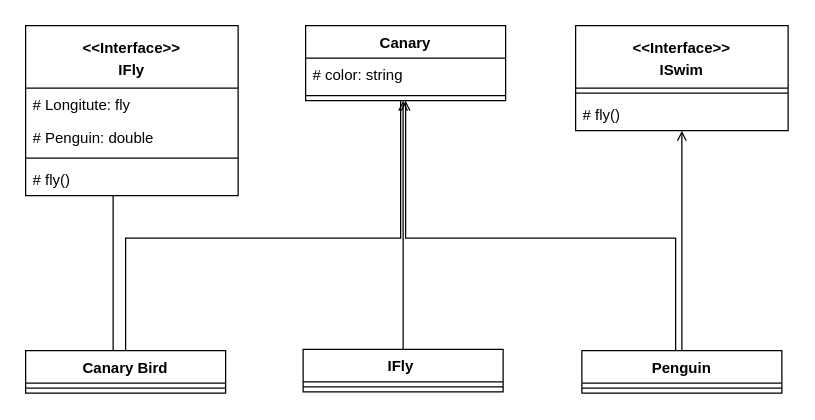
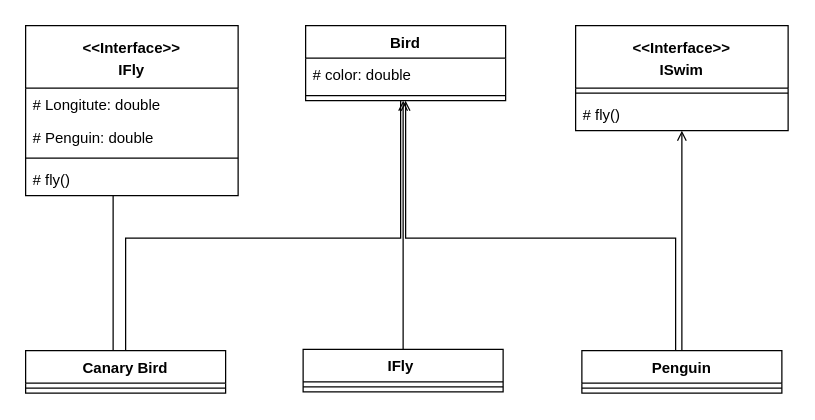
node "Canary": label "Canary" -> "Bird"
node "# color: string": label "# color: string" -> "# color: double"
node "# Longitute: fly": label "# Longitute: fly" -> "# Longitute: double"
